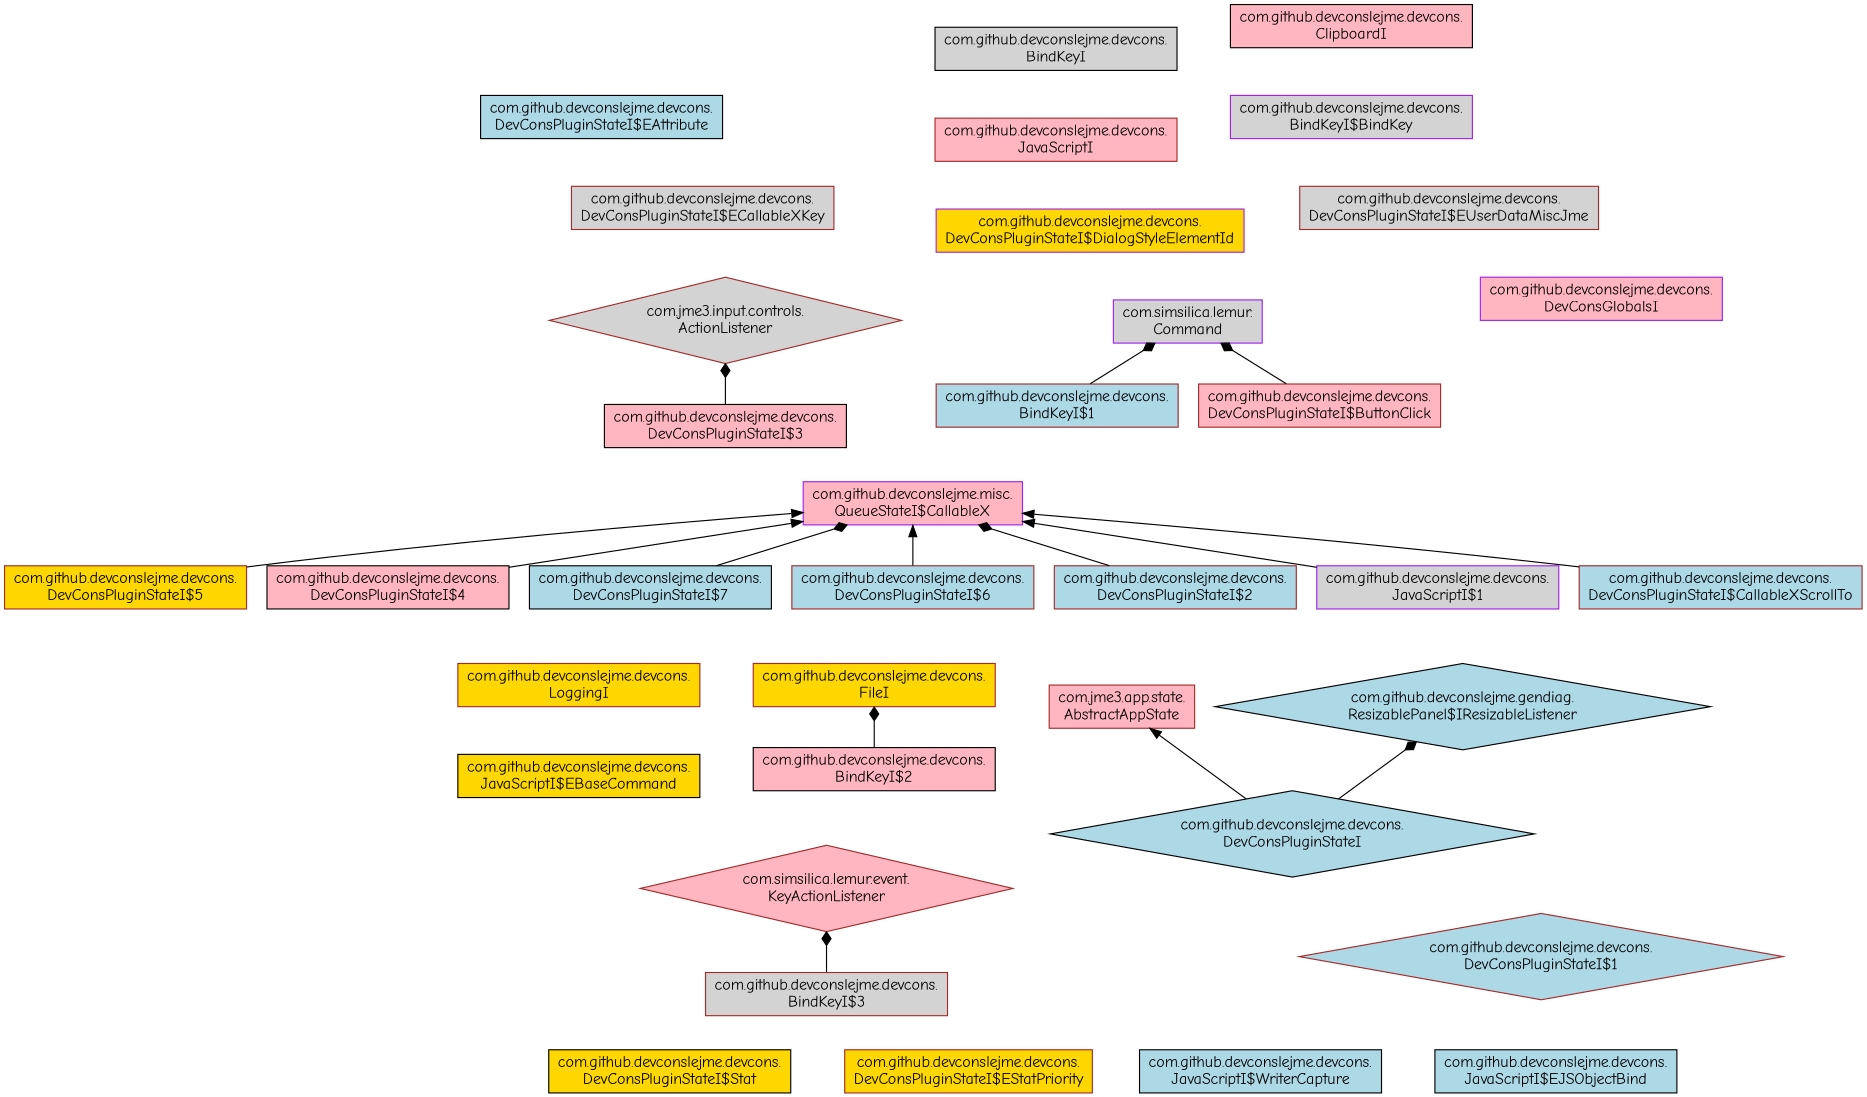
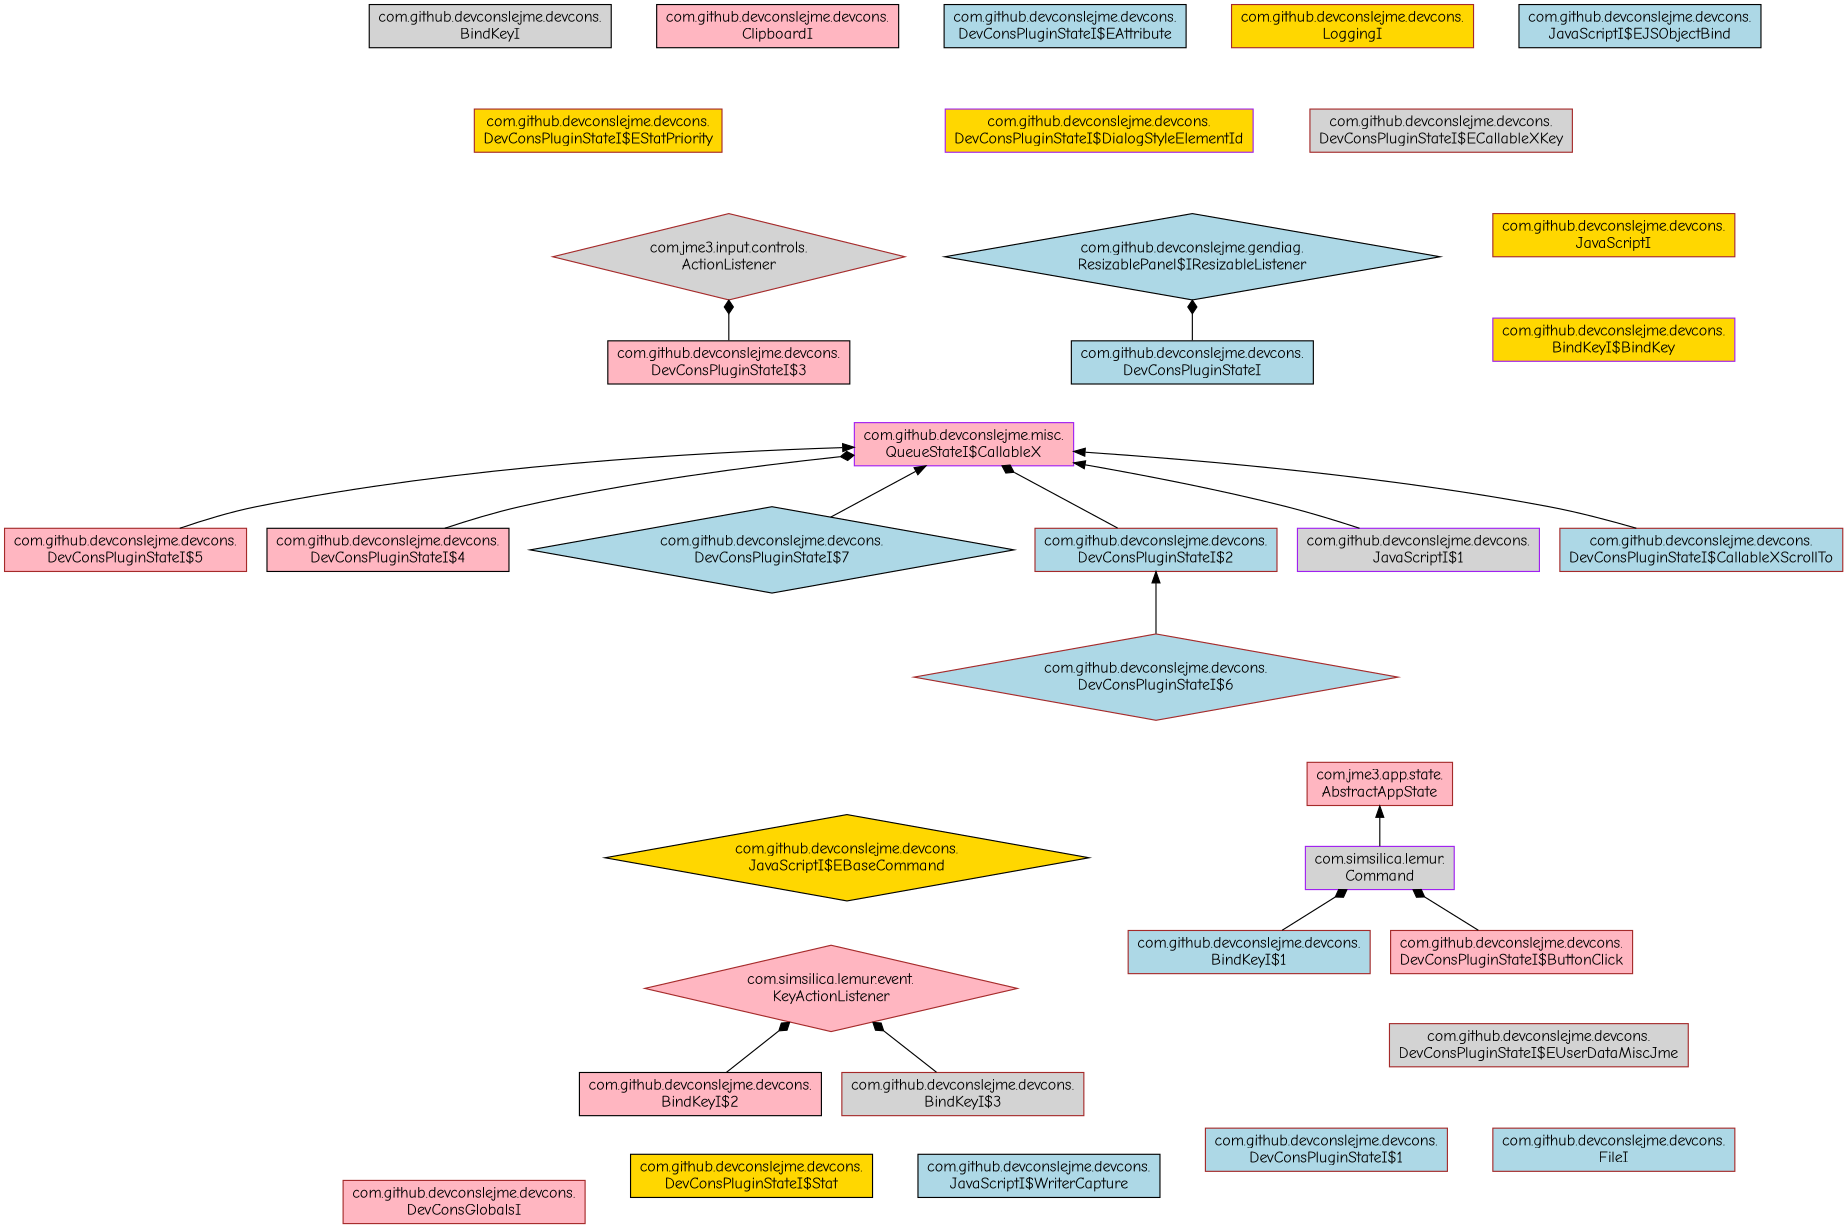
node "com.github.devconslejme.devcons. BindKeyI$BindKey": fillcolor lightgrey -> gold
node "com.github.devconslejme.devcons. JavaScriptI": fillcolor lightpink -> gold
node "com.github.devconslejme.devcons. DevConsGlobalsI": color purple -> brown
edge "com.github.devconslejme.devcons. DevConsPluginStateI$4" -> "com.github.devconslejme.misc. QueueStateI$CallableX": arrowhead normal -> diamond
edge "com.github.devconslejme.devcons. DevConsPluginStateI$7" -> "com.github.devconslejme.misc. QueueStateI$CallableX": arrowhead diamond -> normal
edge "com.github.devconslejme.devcons. DevConsPluginStateI$6" -> "com.github.devconslejme.misc. QueueStateI$CallableX": now "com.github.devconslejme.devcons. DevConsPluginStateI$6" -> "com.github.devconslejme.devcons. DevConsPluginStateI$2"
node "com.github.devconslejme.devcons. DevConsPluginStateI$5": fillcolor gold -> lightpink
node "com.github.devconslejme.devcons. DevConsPluginStateI$7": shape box -> diamond
node "com.github.devconslejme.devcons. DevConsPluginStateI$6": shape box -> diamond
node "com.github.devconslejme.devcons. FileI": fillcolor gold -> lightblue
edge "com.github.devconslejme.devcons. BindKeyI$2" -> "com.github.devconslejme.devcons. FileI": now "com.github.devconslejme.devcons. BindKeyI$2" -> "com.simsilica.lemur.event. KeyActionListener"
edge "com.github.devconslejme.devcons. DevConsPluginStateI" -> "com.jme3.app.state. AbstractAppState": now "com.simsilica.lemur. Command" -> "com.jme3.app.state. AbstractAppState"
node "com.github.devconslejme.devcons. JavaScriptI$EBaseCommand": shape box -> diamond
node "com.github.devconslejme.devcons. DevConsPluginStateI": shape diamond -> box
node "com.github.devconslejme.devcons. DevConsPluginStateI$1": shape diamond -> box
